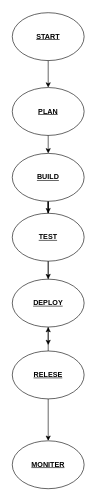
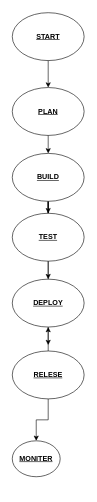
node "MONITER": size 72x48 -> 48x36
